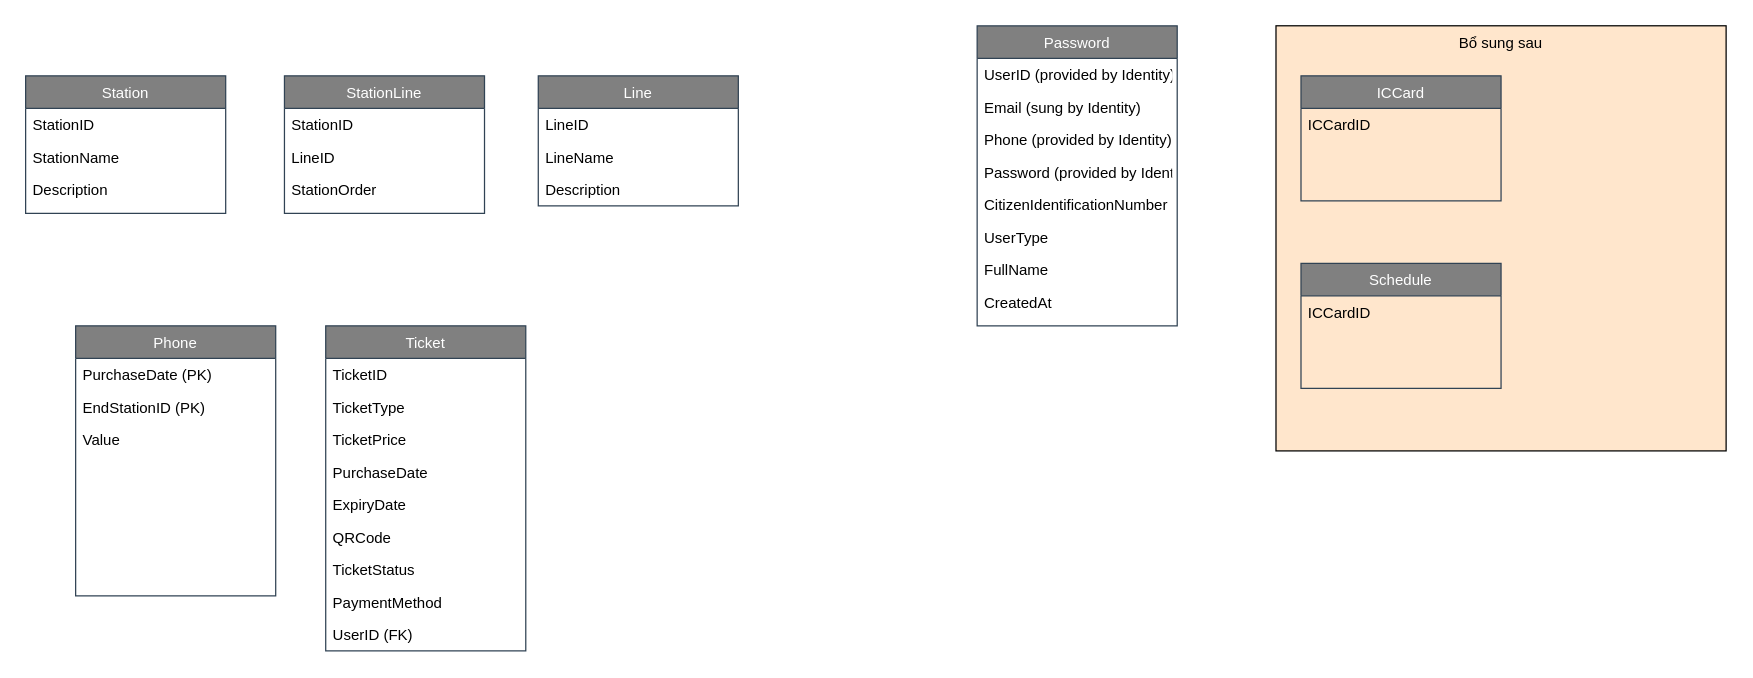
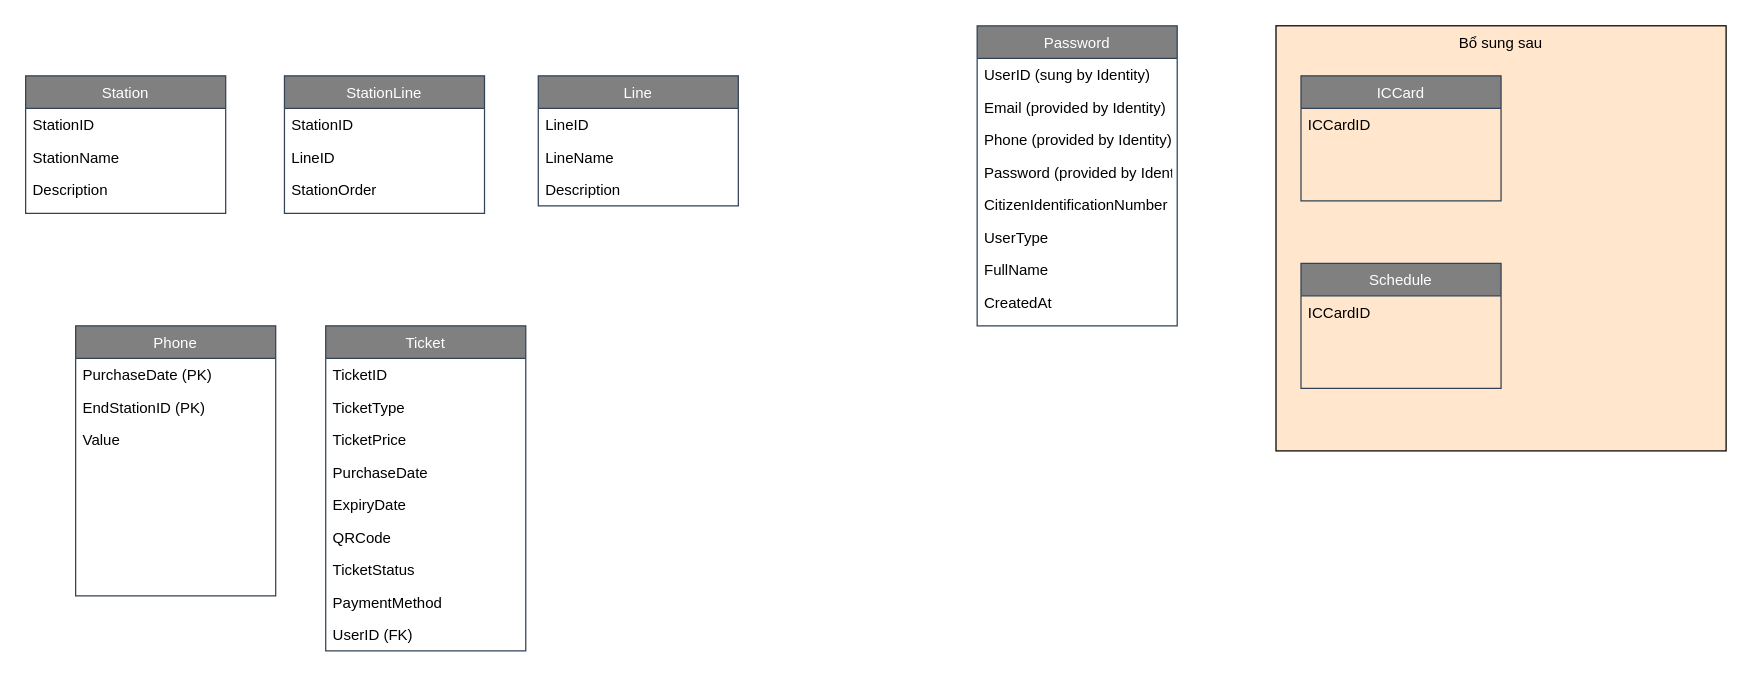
node "UserID (provided by Identity)": label "UserID (provided by Identity)" -> "UserID (sung by Identity)"
node "Email (sung by Identity)": label "Email (sung by Identity)" -> "Email (provided by Identity)"
